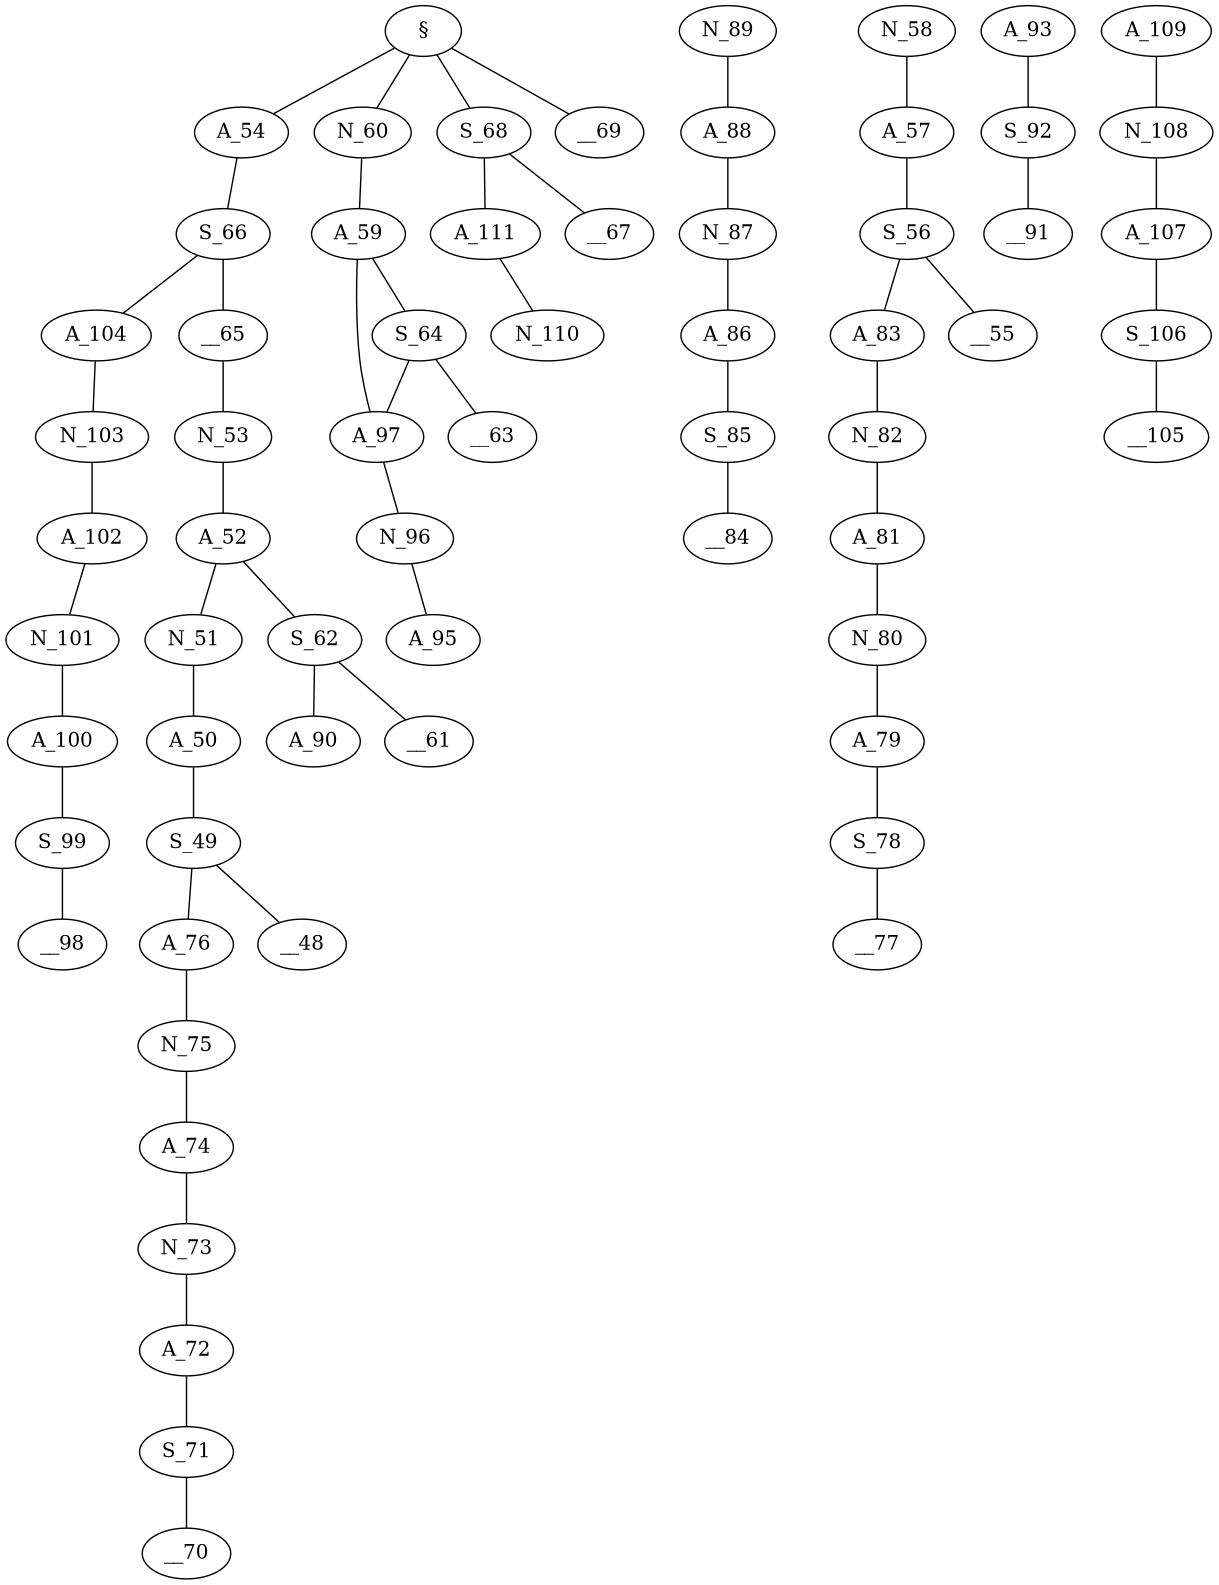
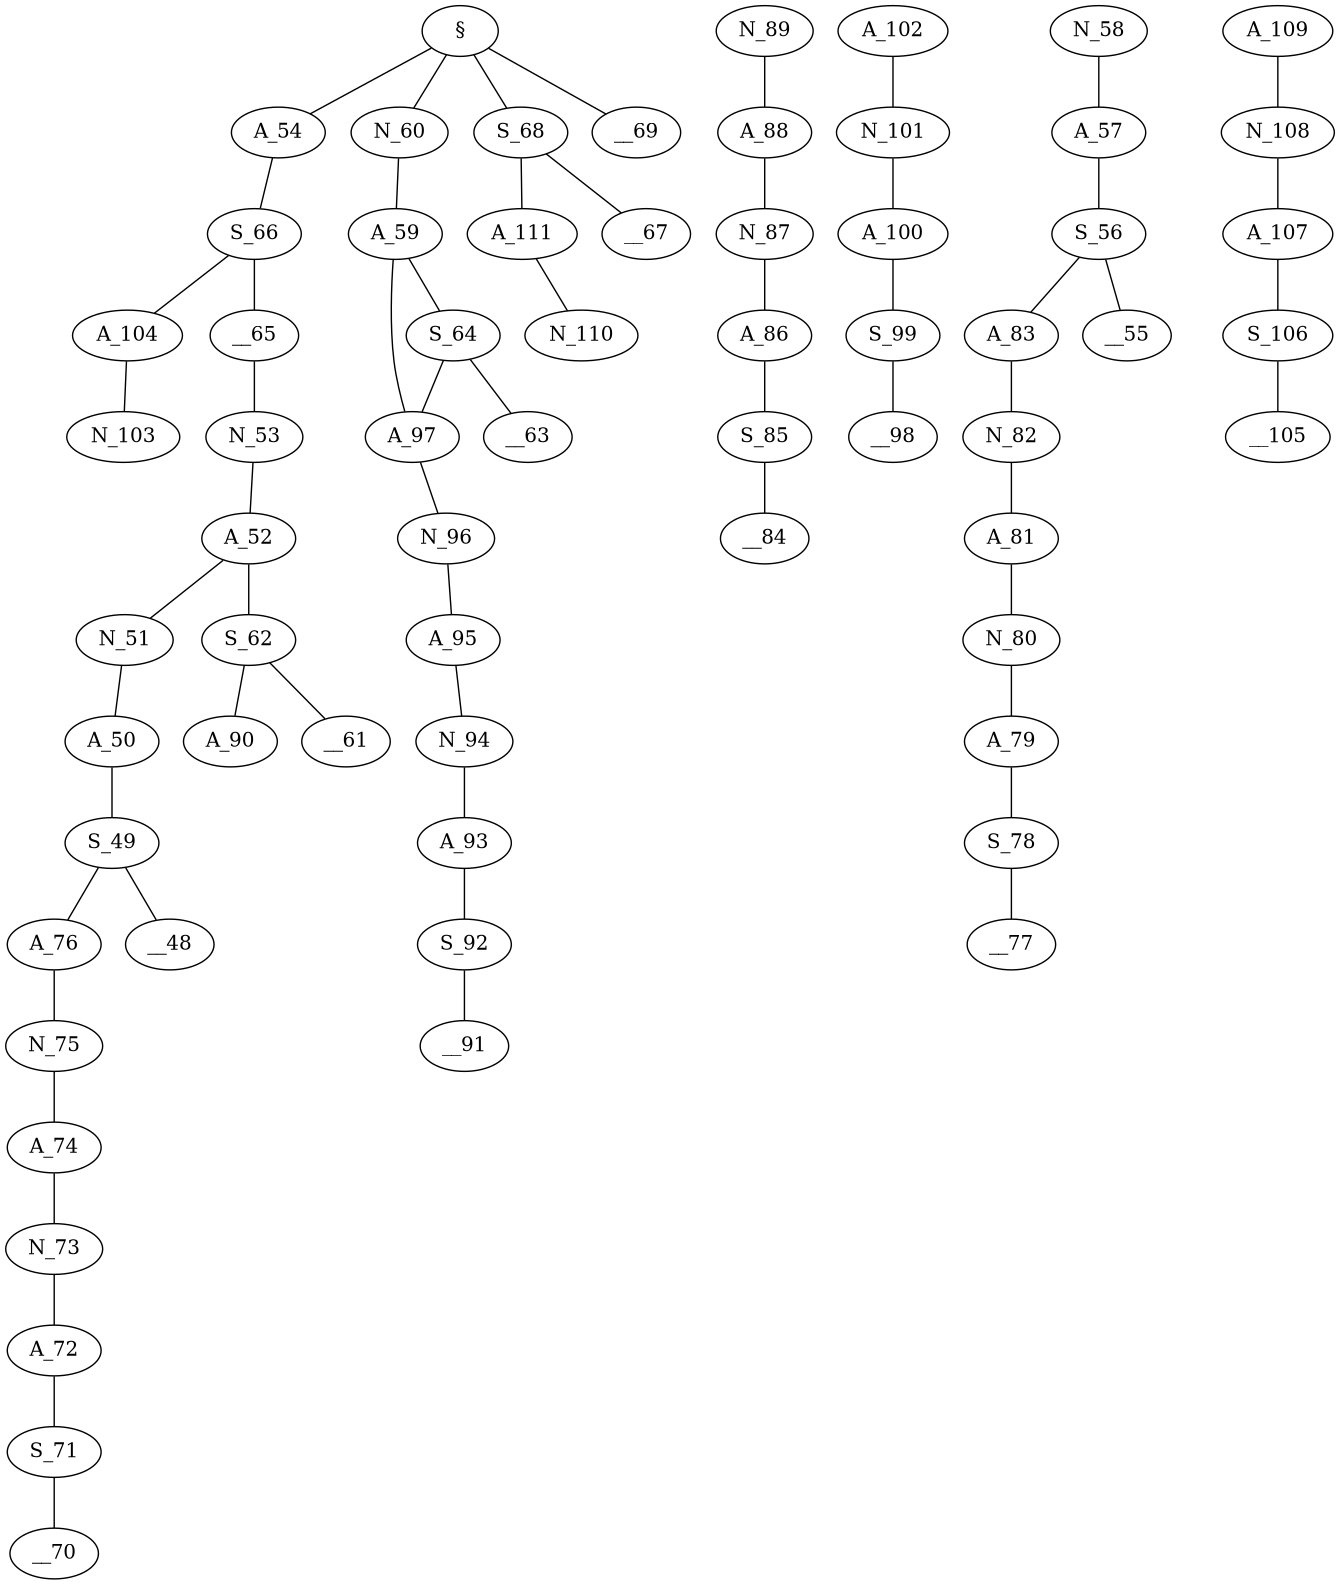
edge "N_103" -- "A_102": removed
node "N_94": added
